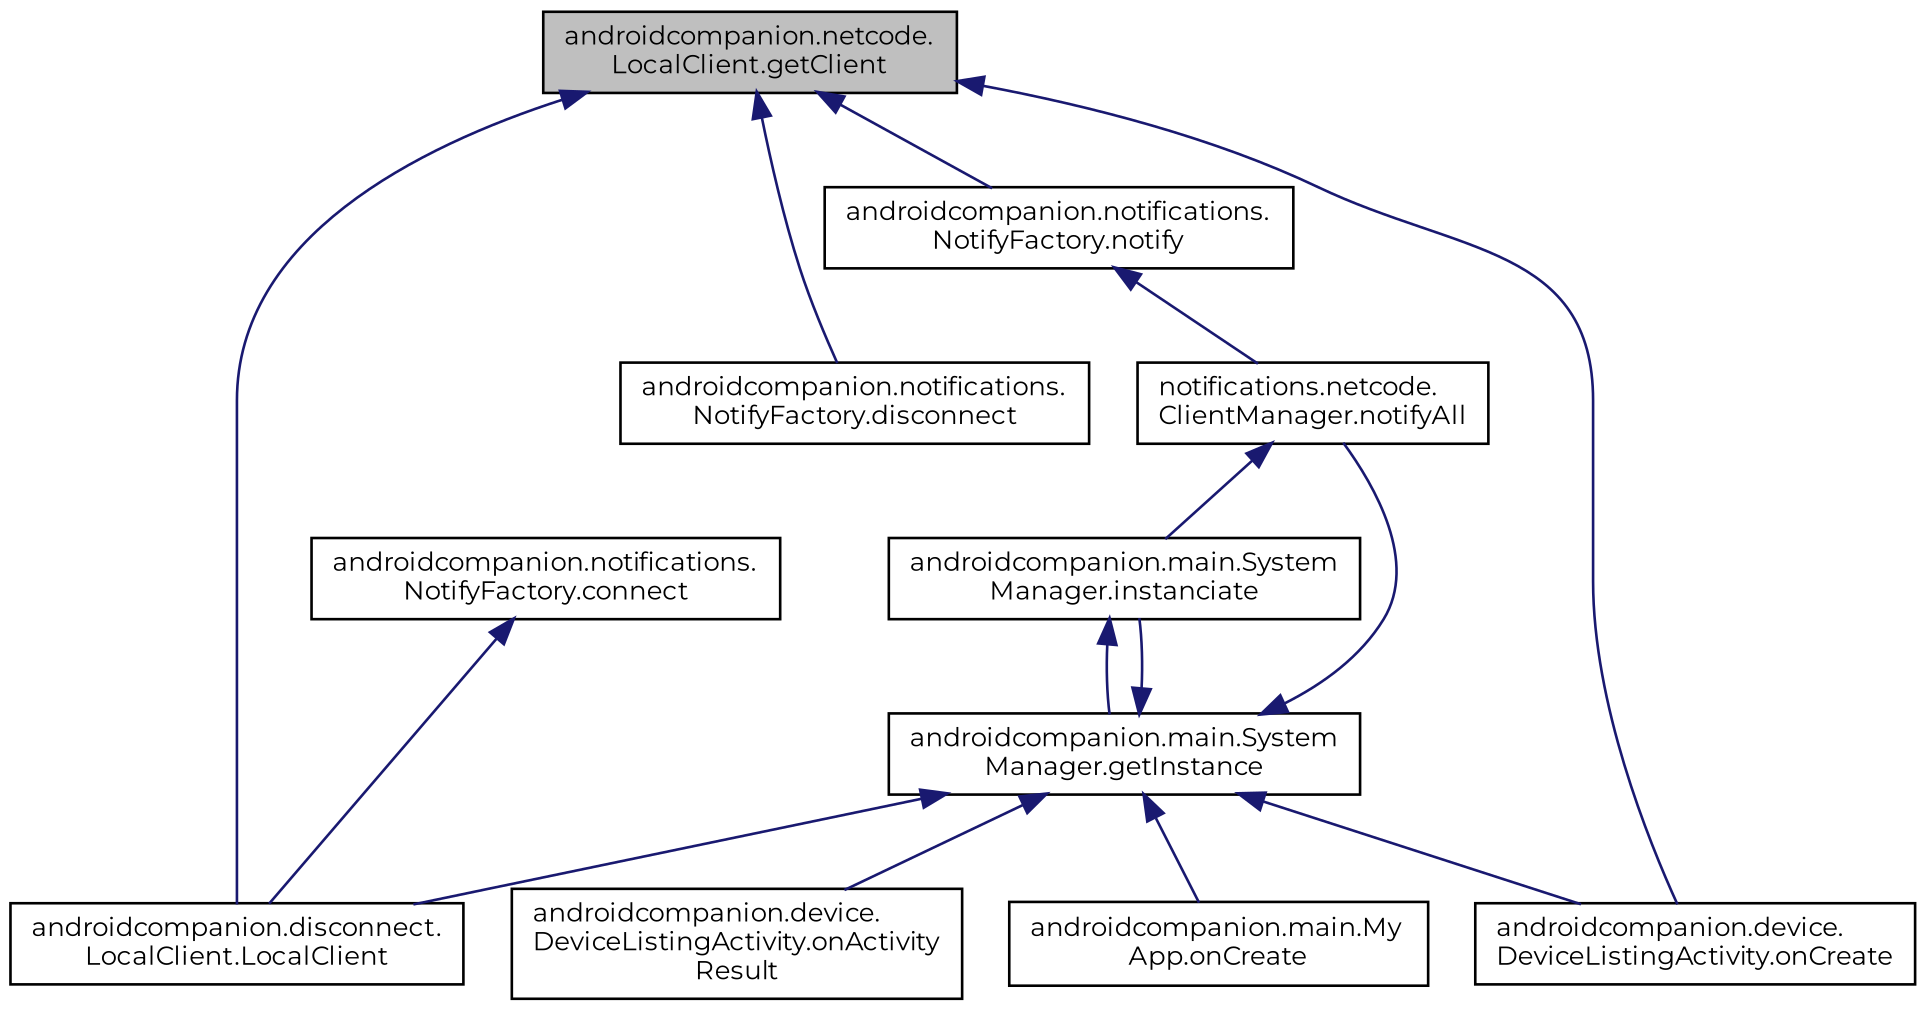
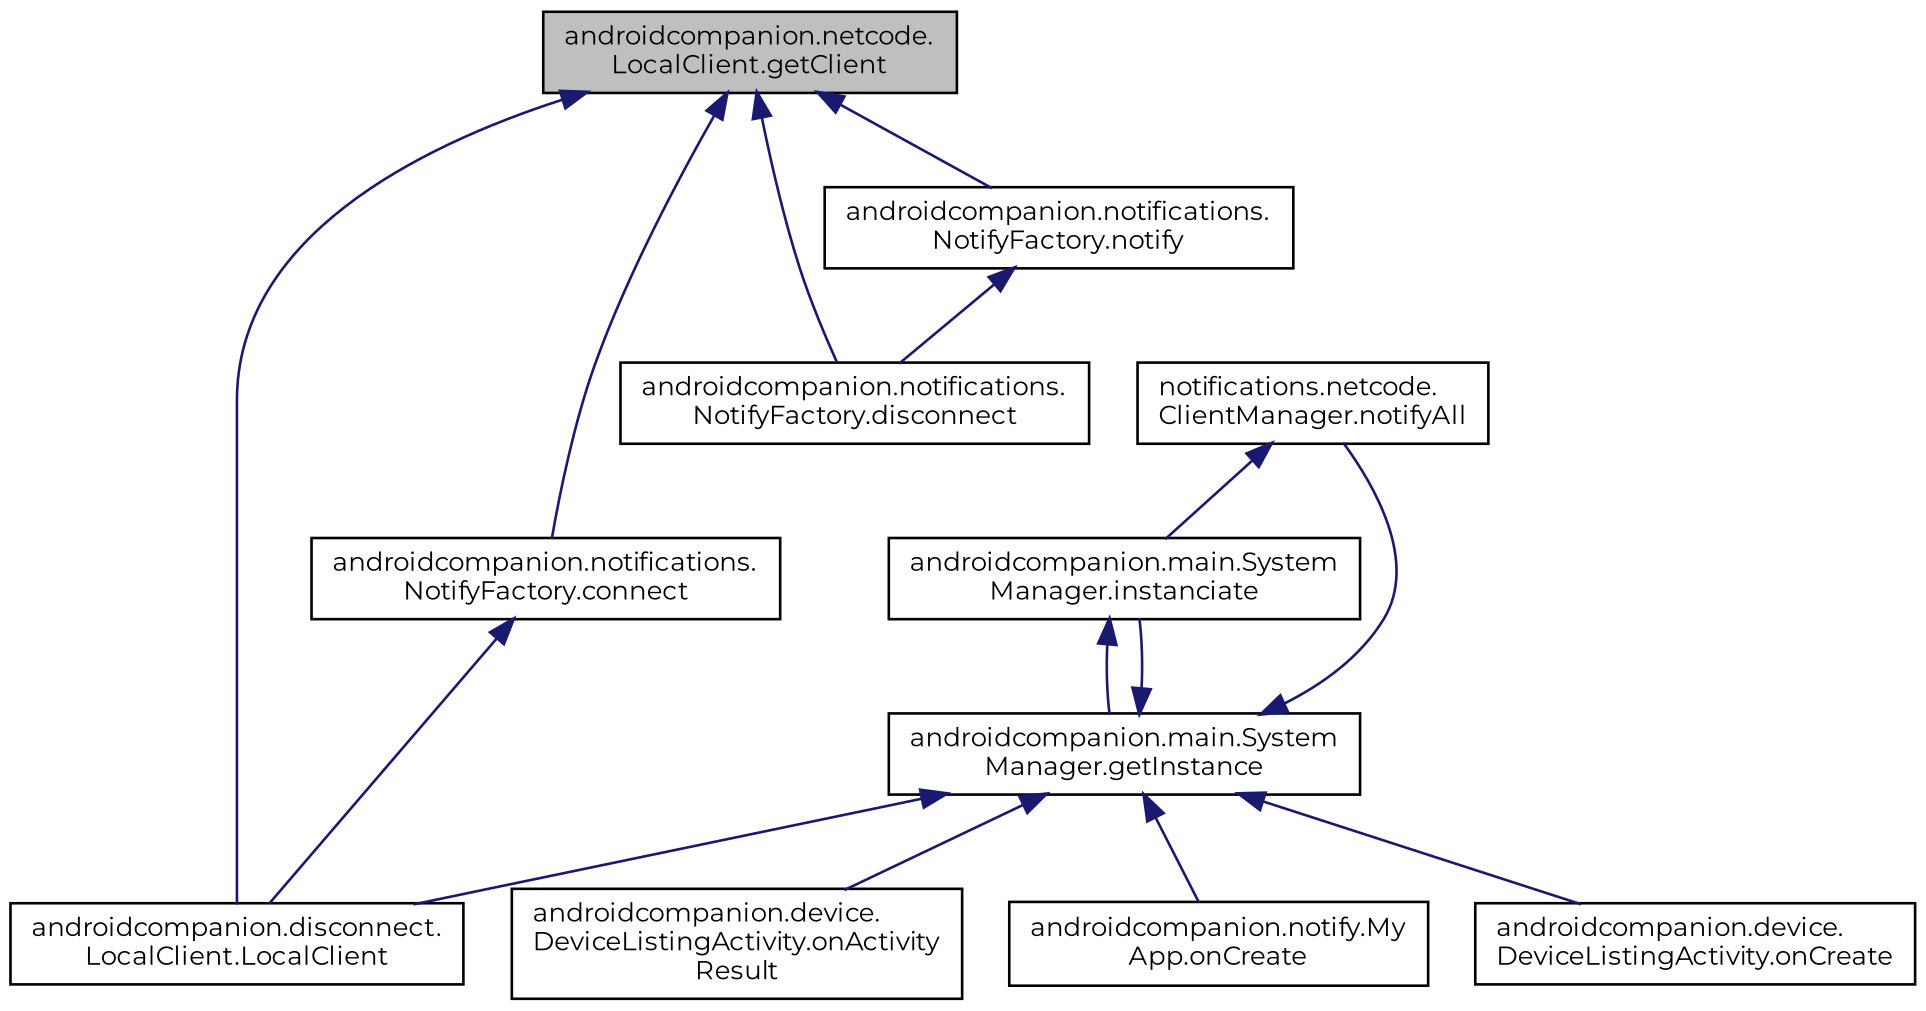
edge "androidcompanion.device. DeviceListingActivity.onCreate" -> "androidcompanion.netcode. LocalClient.getClient": now "androidcompanion.notifications. NotifyFactory.connect" -> "androidcompanion.netcode. LocalClient.getClient"
edge "notifications.netcode. ClientManager.notifyAll" -> "androidcompanion.notifications. NotifyFactory.notify": now "androidcompanion.notifications. NotifyFactory.disconnect" -> "androidcompanion.notifications. NotifyFactory.notify"
node "androidcompanion.main.My App.onCreate": label "androidcompanion.main.My App.onCreate" -> "androidcompanion.notify.My App.onCreate"
